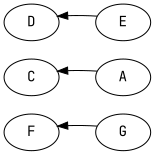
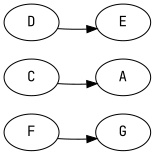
edge "E" -> "D": reversed
edge "A" -> "C": reversed
edge "G" -> "F": reversed
